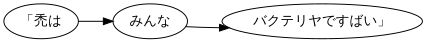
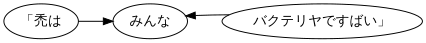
edge "みんな" -> "バクテリヤですばい」": reversed
